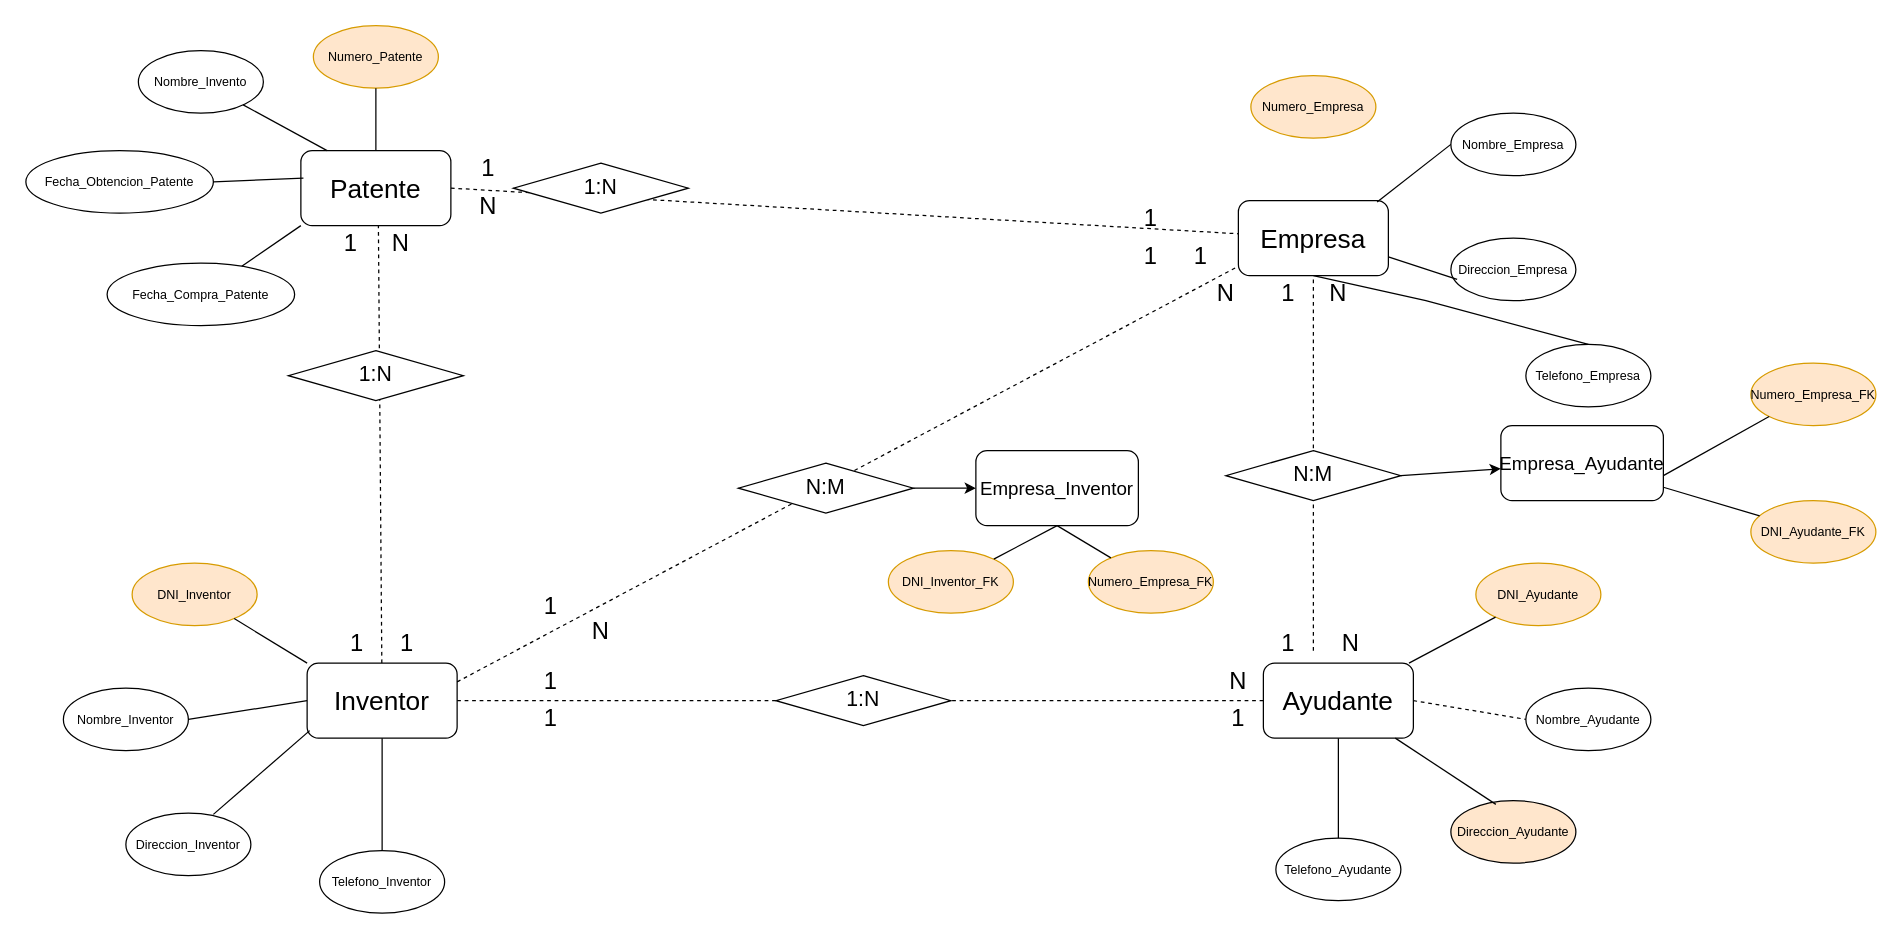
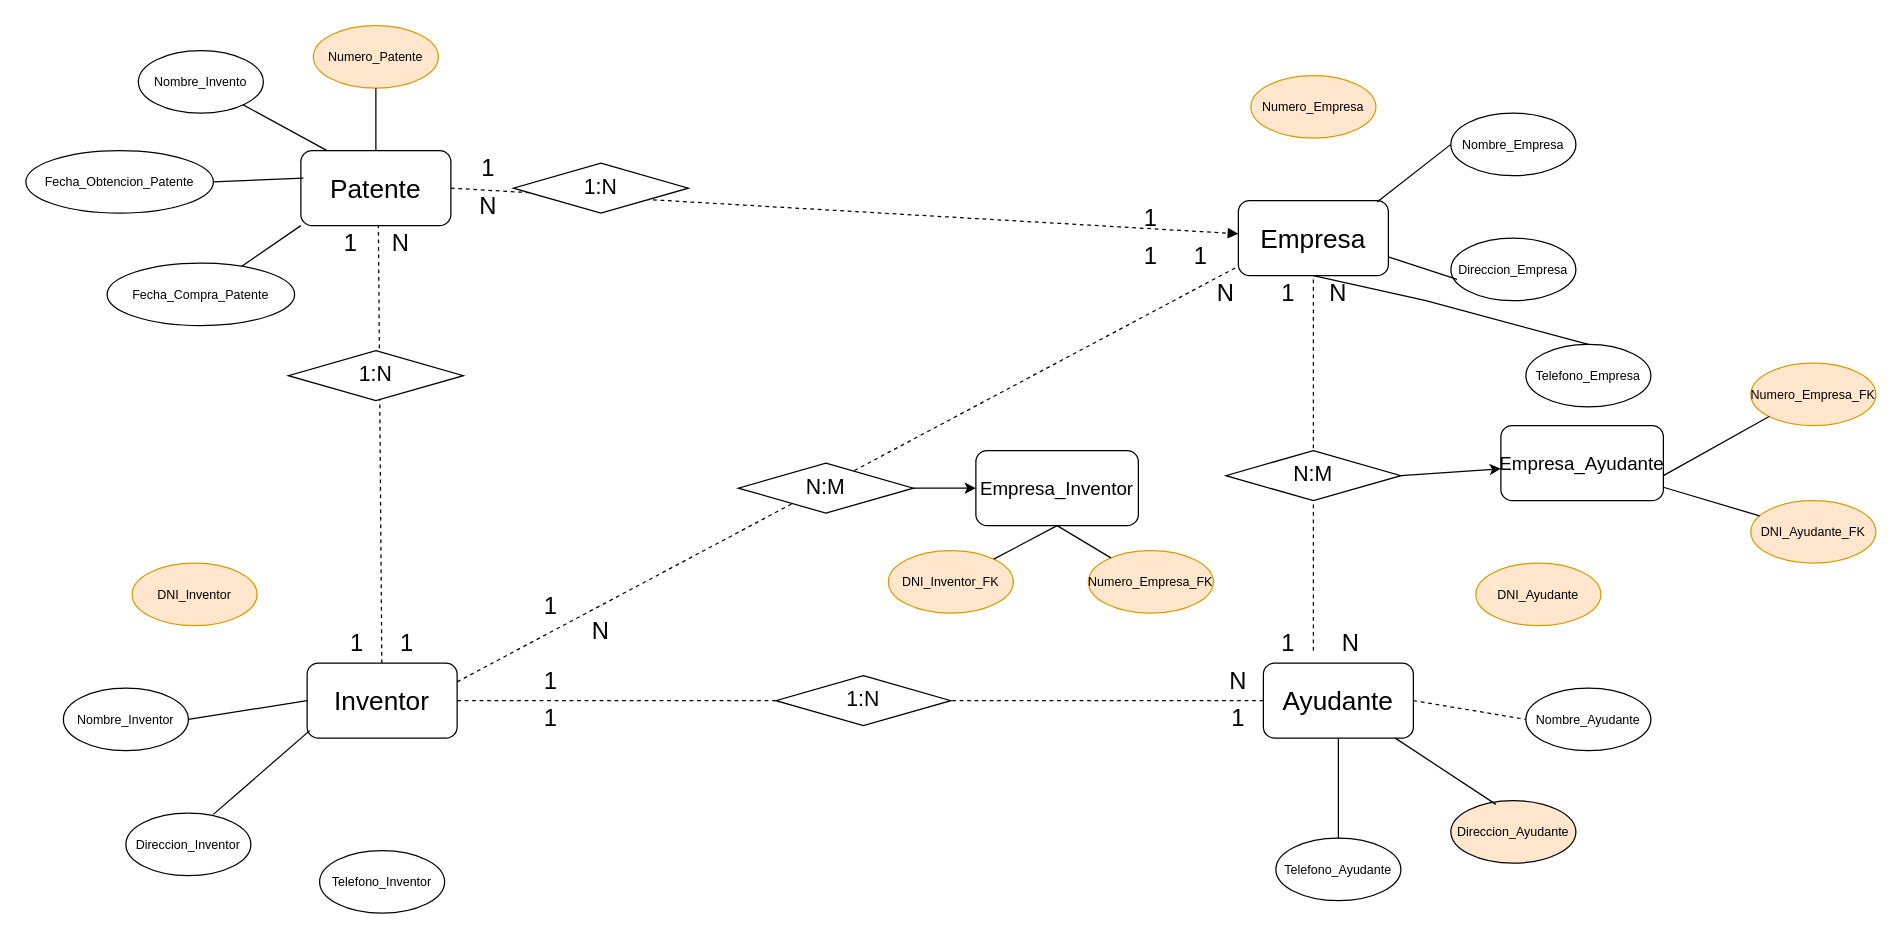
edge "Patente" -- "Empresa": arrowhead none -> block
edge "DNI_Ayudante" -- "Ayudante": removed
edge "DNI_Inventor" -- "Inventor": removed
edge "Inventor" -- "Telefono_Inventor": removed
